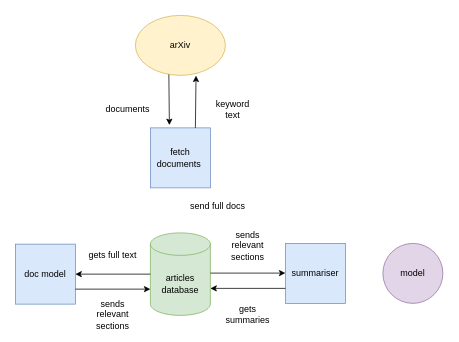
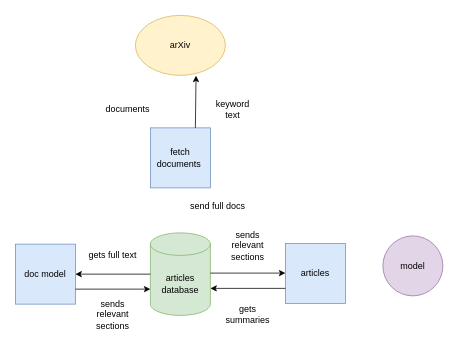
edge "arXiv" -> "fetch documents": removed
node "summariser": label "summariser" -> "articles"
node "model": moved (413, 273) -> (413, 266)
